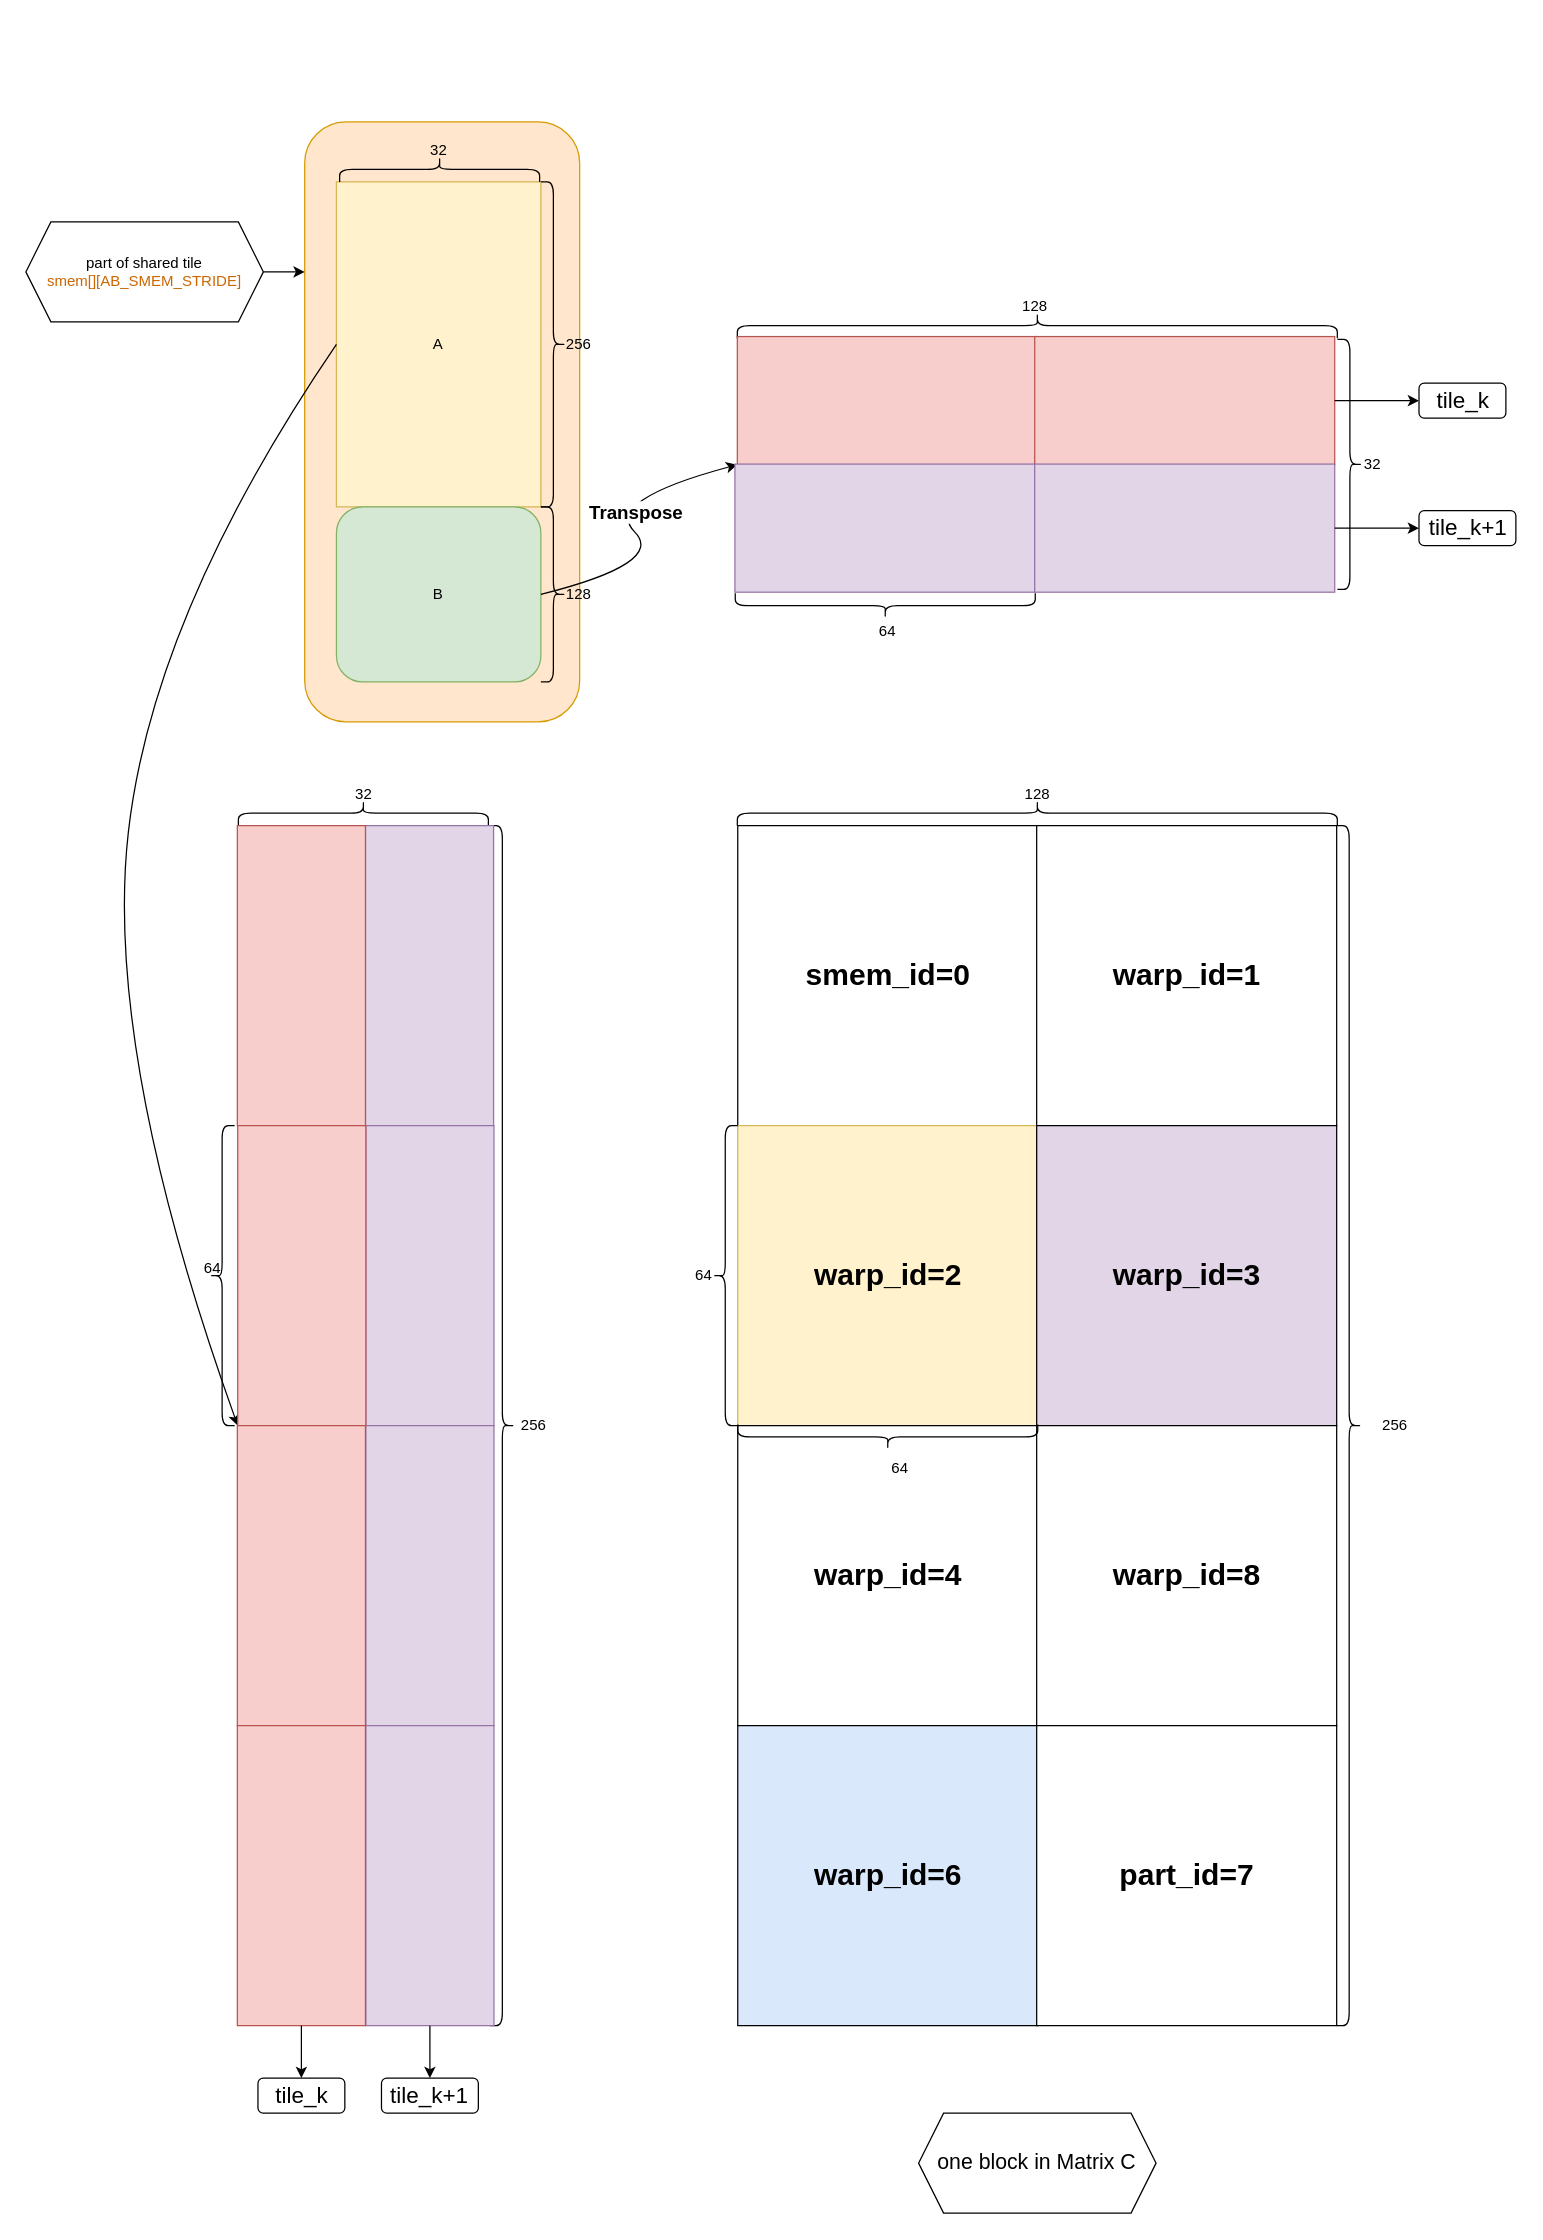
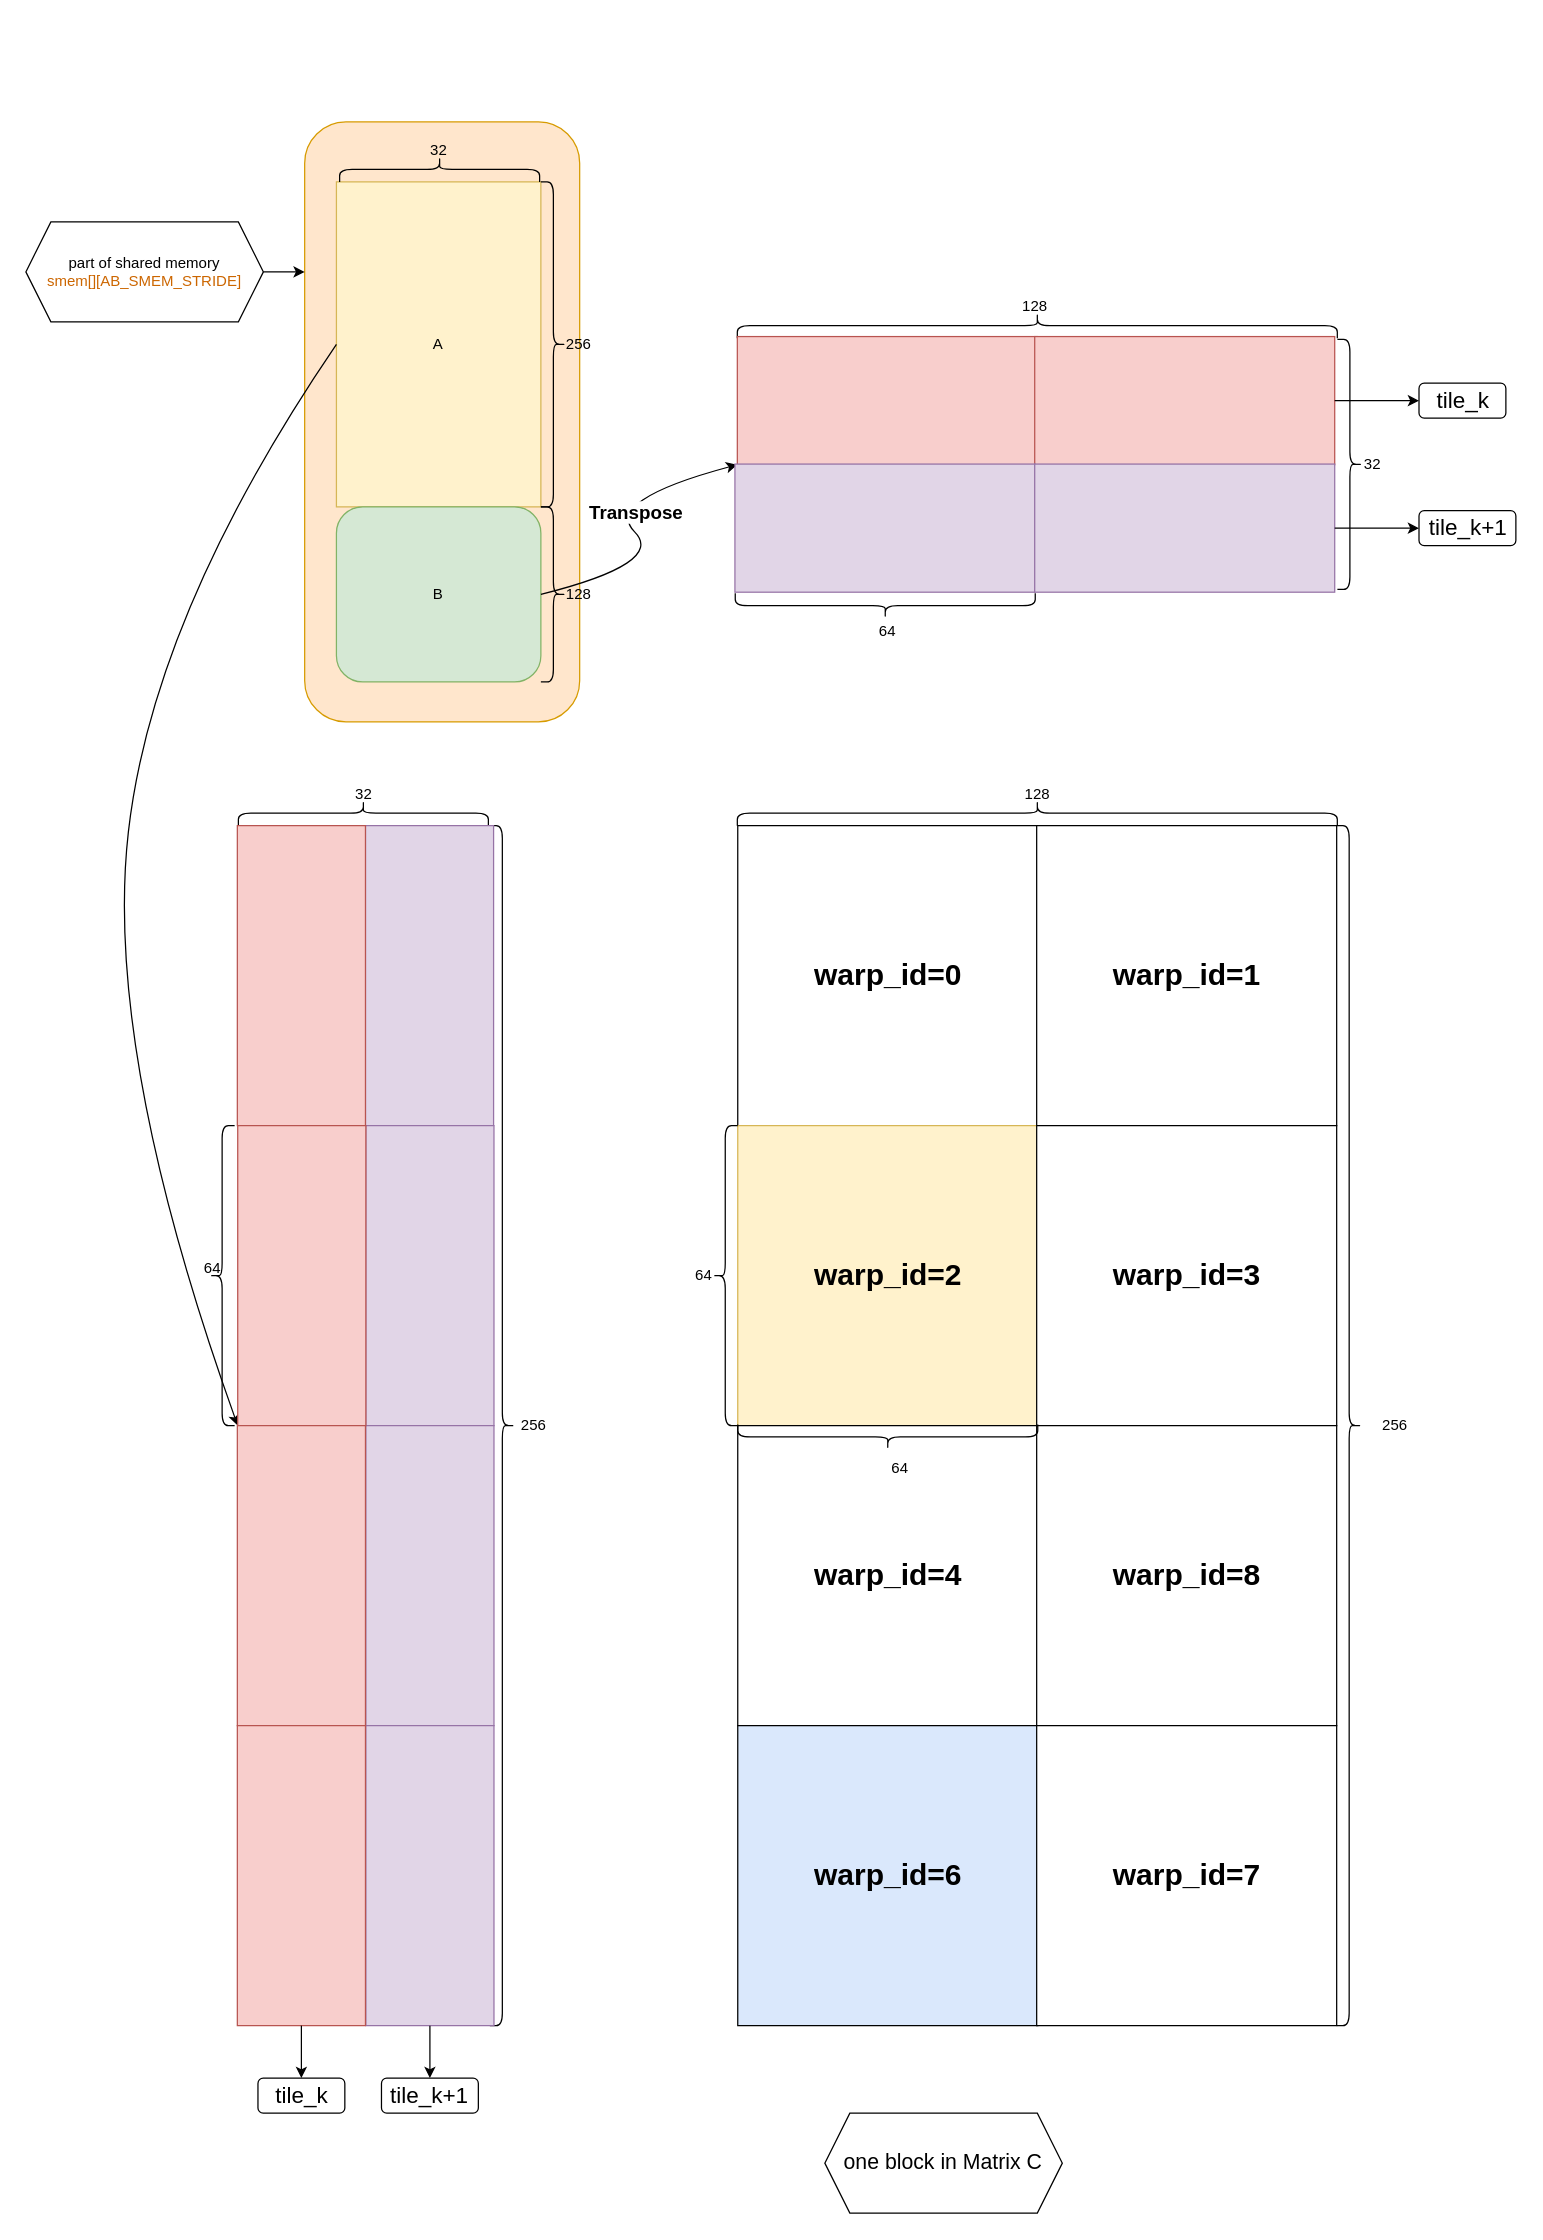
node "part of shared tile smem[][AB_SMEM_STRIDE]": label "part of shared tile smem[][AB_SMEM_STRIDE]" -> "part of shared memory smem[][AB_SMEM_STRIDE]"
node "smem_id=0": label "smem_id=0" -> "warp_id=0"
node "warp_id=3": fillcolor #e1d5e7 -> #ffffff
node "part_id=7": label "part_id=7" -> "warp_id=7"
node "one block in Matrix C": moved (1037, 2163) -> (943, 2163)
